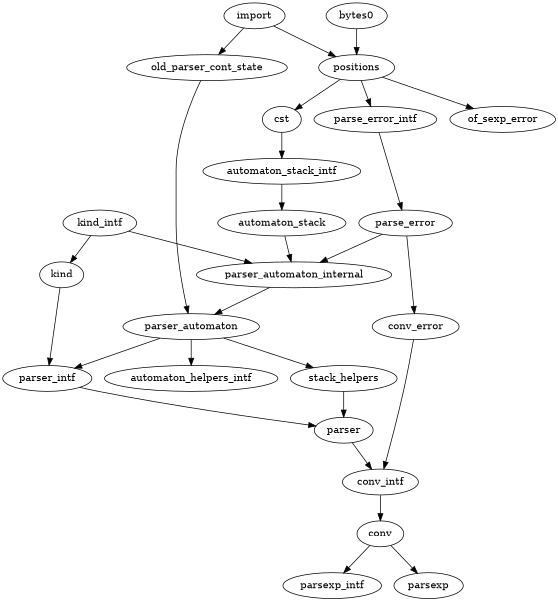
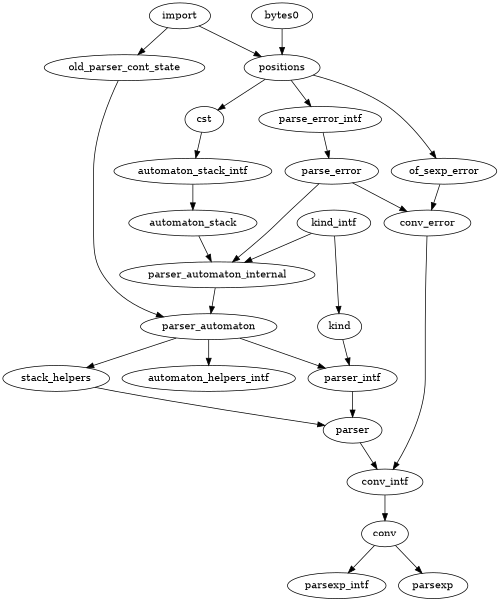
edge "of_sexp_error" -> "conv_error": added
